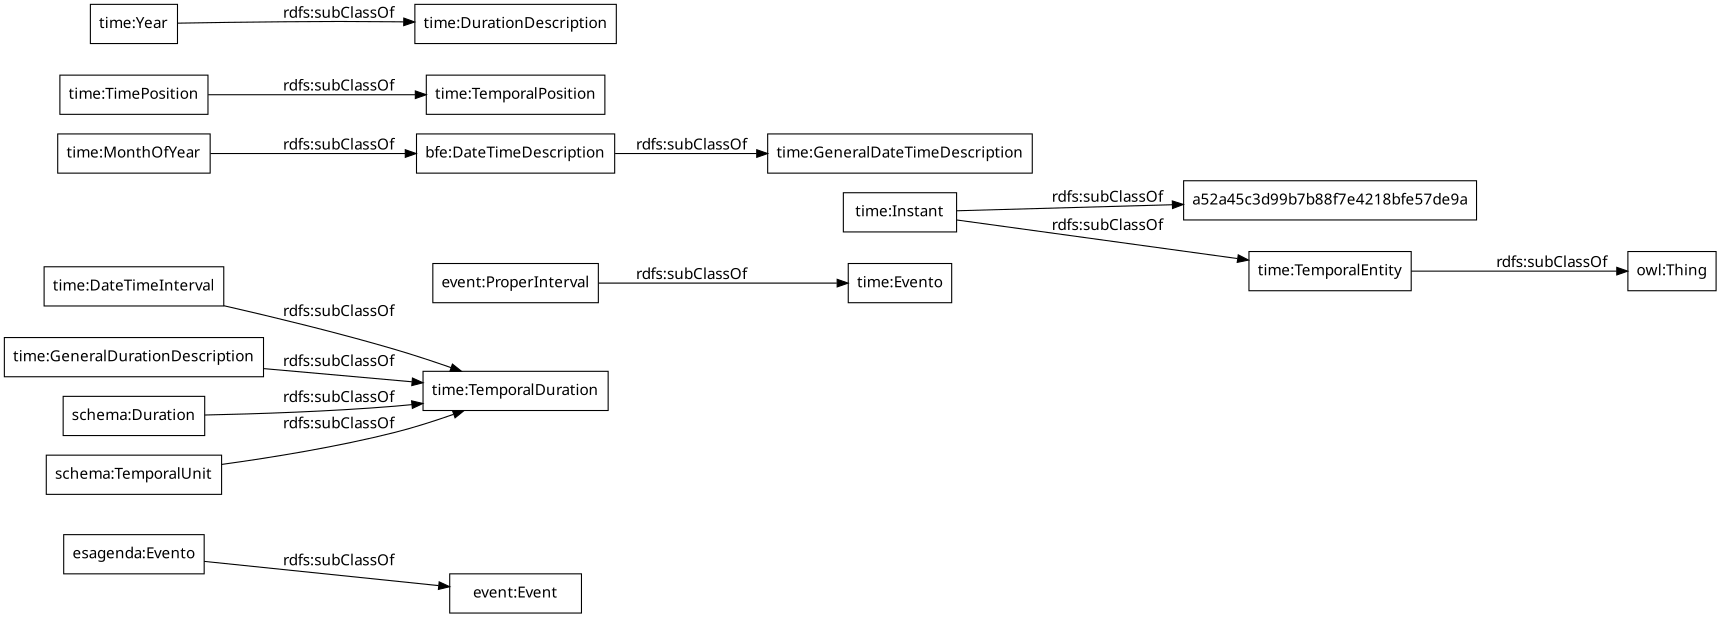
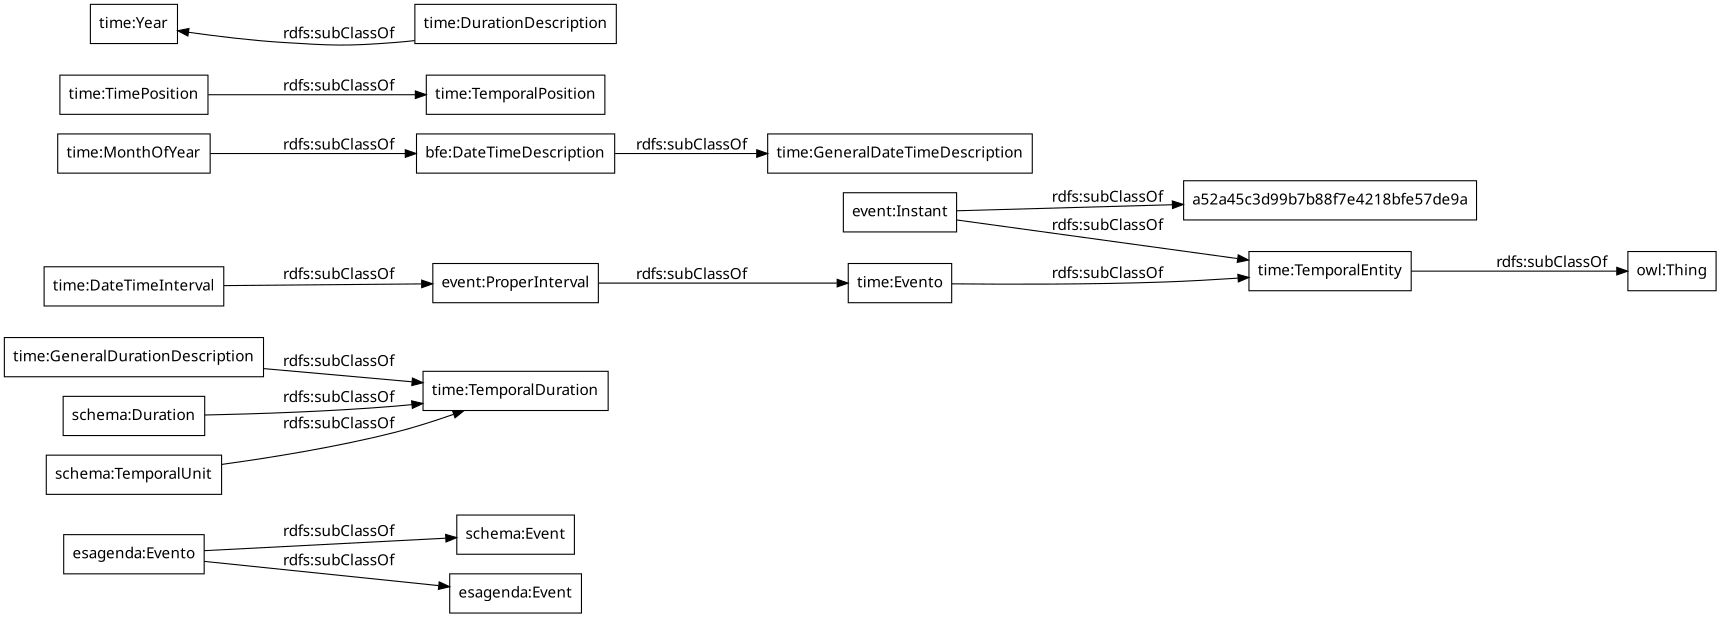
edge "time:Year" -> "time:DurationDescription": reversed
node "time:Instant": label "time:Instant" -> "event:Instant"
edge "time:Evento" -> "time:TemporalEntity": added, label "rdfs:subClassOf"
edge "time:DateTimeInterval" -> "time:TemporalDuration": now "time:DateTimeInterval" -> "event:ProperInterval"
node "schema:Event": added
node "event:Event": label "event:Event" -> "esagenda:Event"
